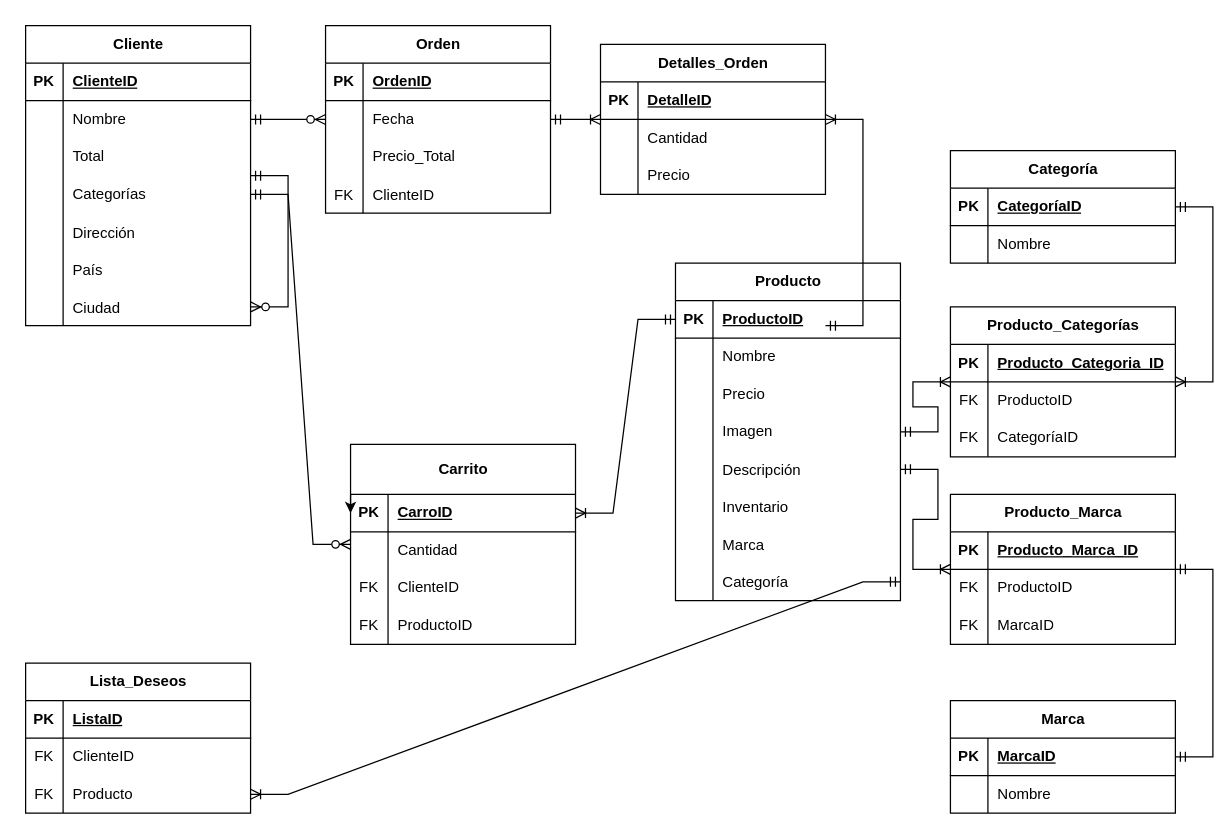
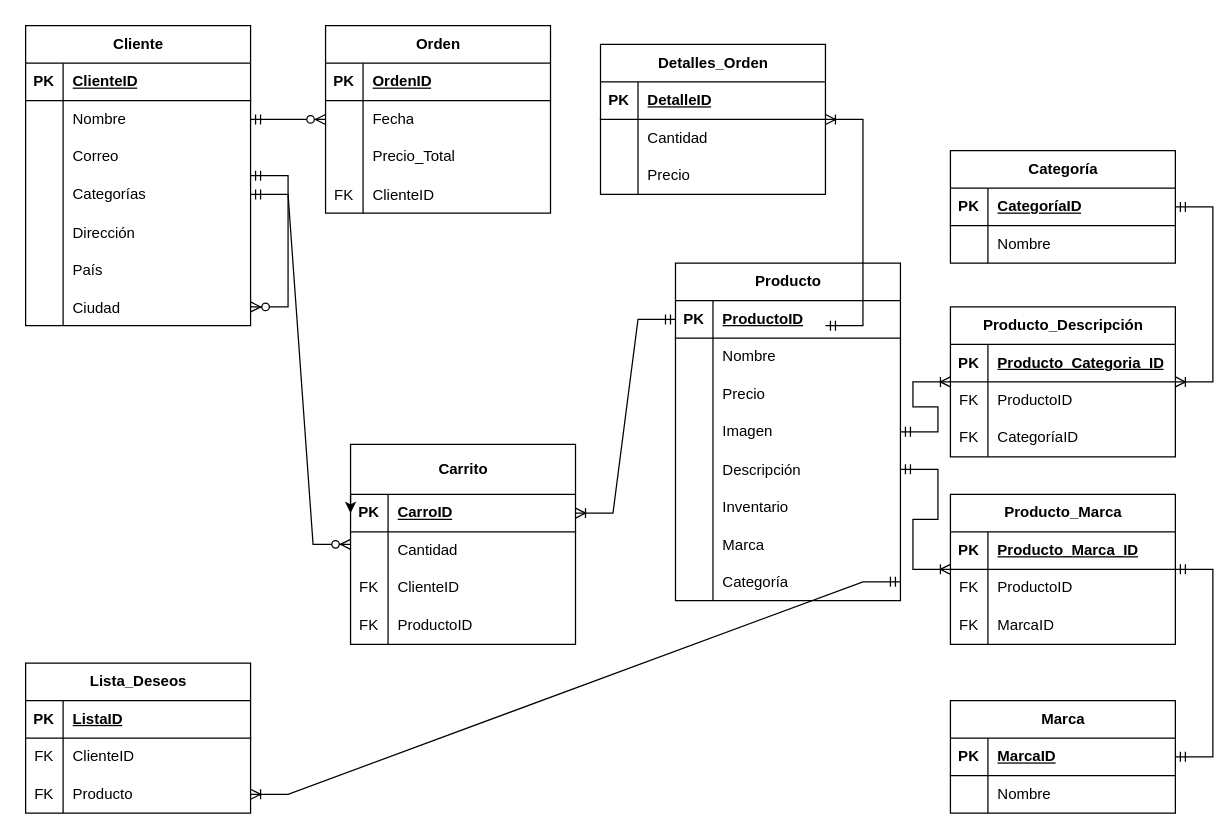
edge "Orden" -- "Detalles_Orden": removed
node "Total": label "Total" -> "Correo"
node "Producto_Categorías": label "Producto_Categorías" -> "Producto_Descripción"
